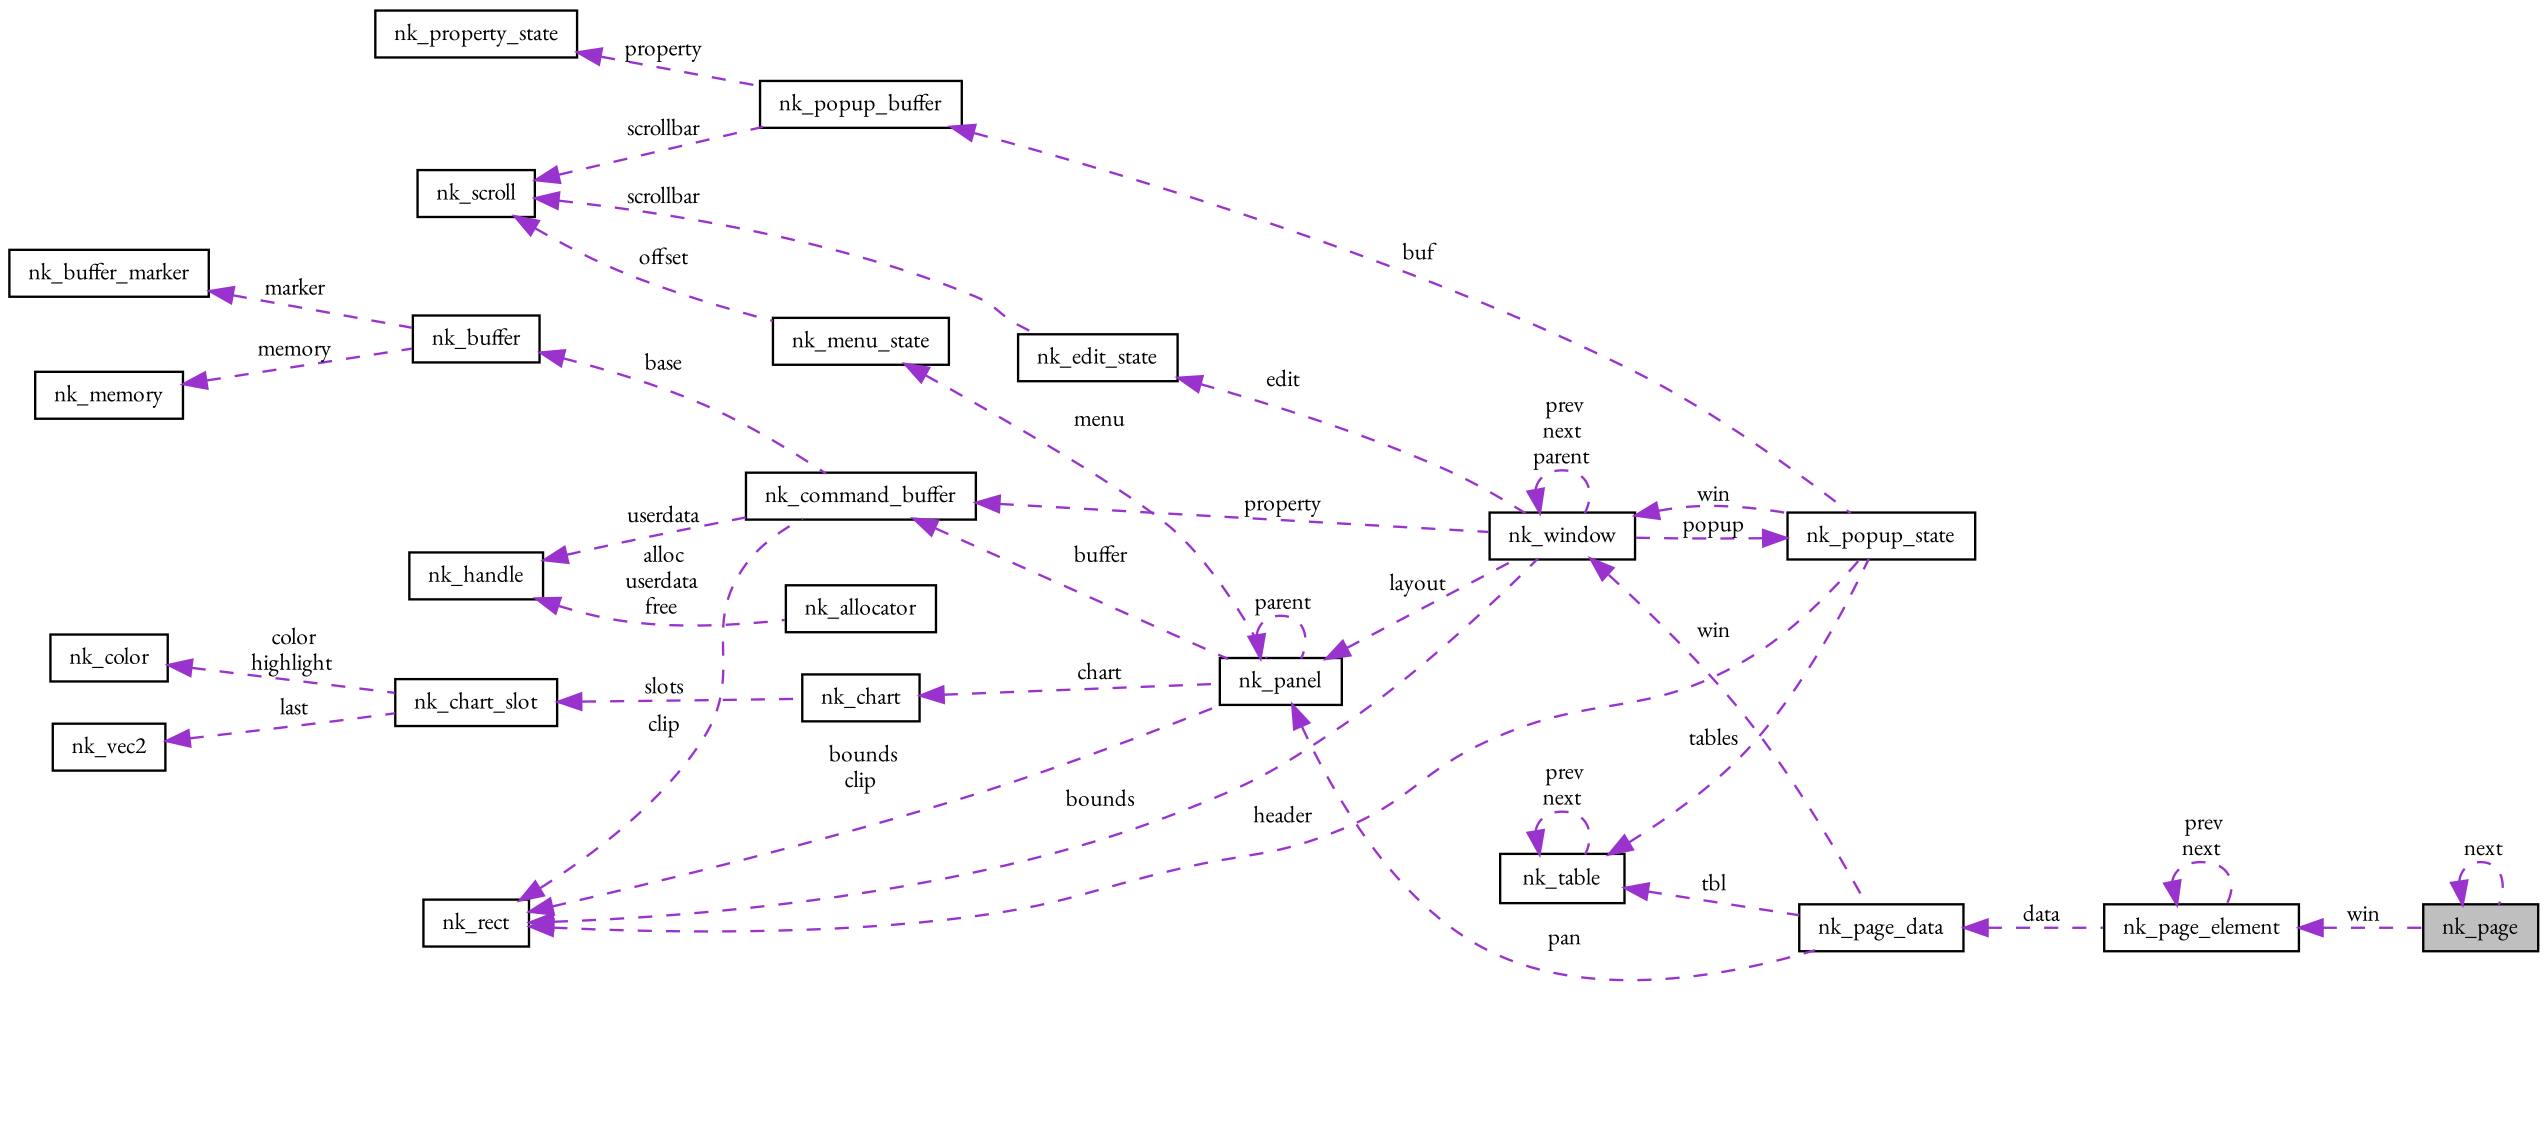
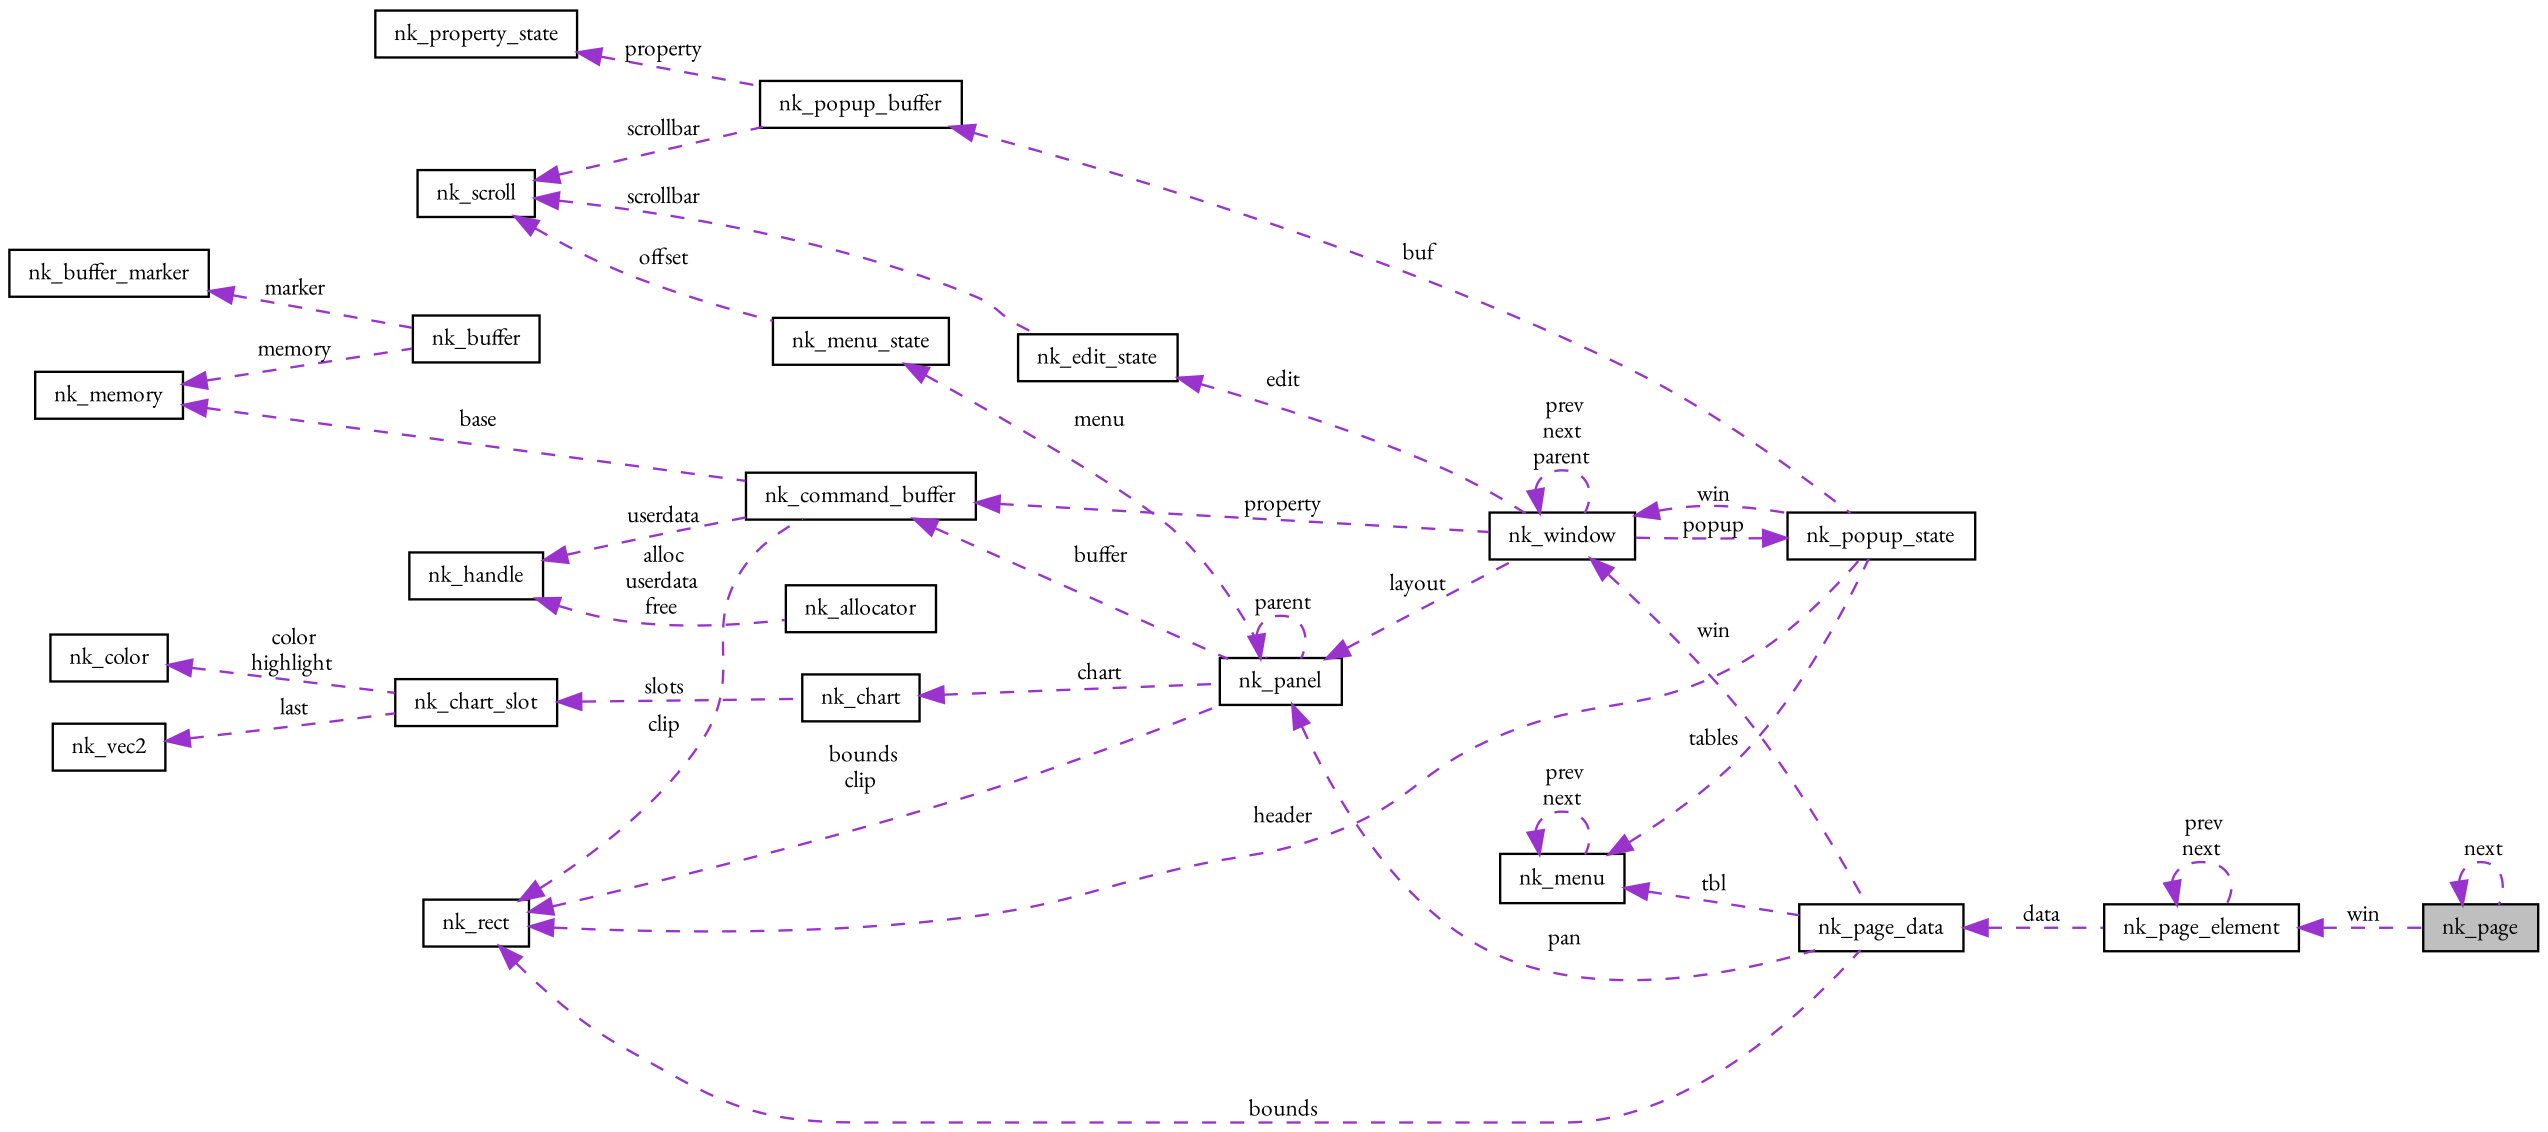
edge "nk_command_buffer" -> "nk_buffer": now "nk_command_buffer" -> "nk_memory"
edge "nk_window" -> "nk_rect": now "nk_page_data" -> "nk_rect"
node "nk_table": label "nk_table" -> "nk_menu"
